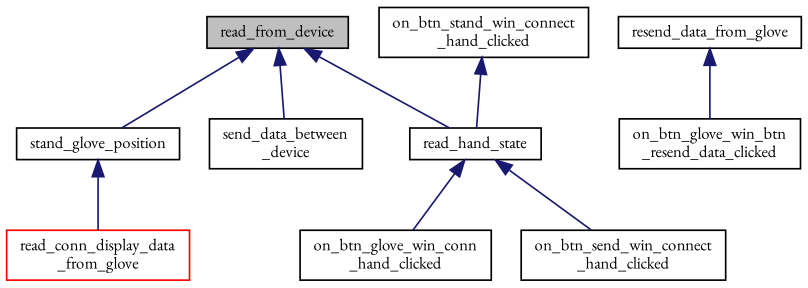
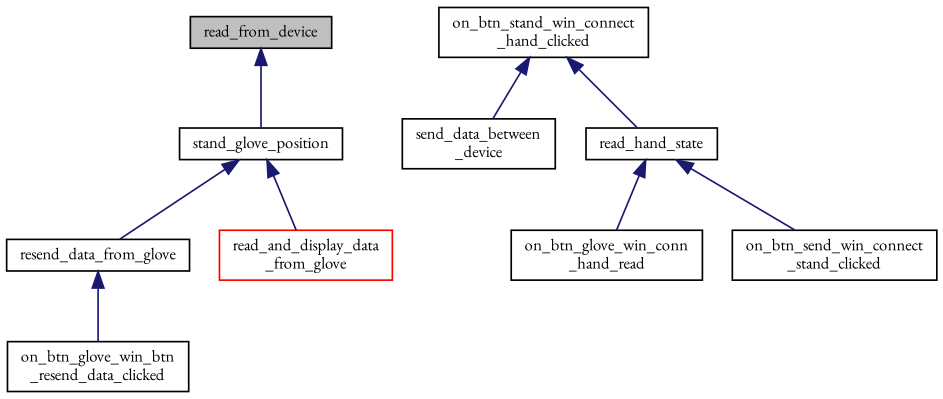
edge "send_data_between _device" -> "read_from_device": now "send_data_between _device" -> "on_btn_stand_win_connect _hand_clicked"
edge "read_hand_state" -> "read_from_device": removed
edge "resend_data_from_glove" -> "stand_glove_position": added
node "read_conn_display_data _from_glove": label "read_conn_display_data _from_glove" -> "read_and_display_data _from_glove"
node "on_btn_glove_win_conn _hand_clicked": label "on_btn_glove_win_conn _hand_clicked" -> "on_btn_glove_win_conn _hand_read"
node "on_btn_send_win_connect _hand_clicked": label "on_btn_send_win_connect _hand_clicked" -> "on_btn_send_win_connect _stand_clicked"
